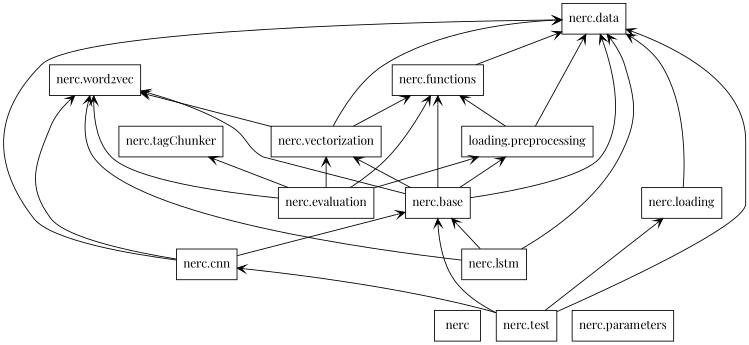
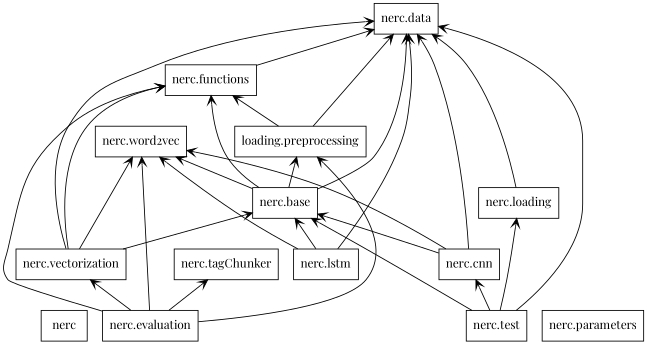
edge "nerc.base" -> "nerc.vectorization": reversed
